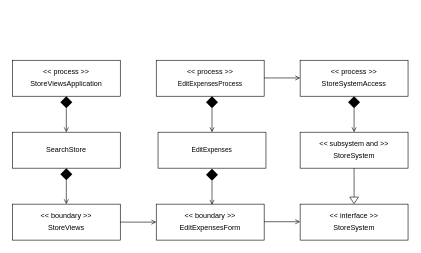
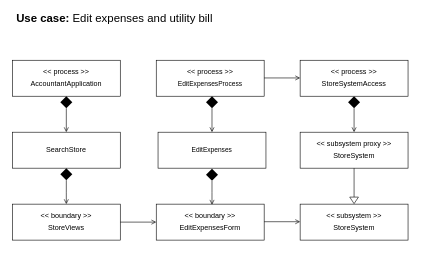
node "Use case: Edit expenses and utility bill": added
node "StoreViewsApplication": label "StoreViewsApplication" -> "AccountantApplication"
node "<< subsystem and >>": label "<< subsystem and >>" -> "<< subsystem proxy >>"
node "<< interface >>": label "<< interface >>" -> "<< subsystem >>"
